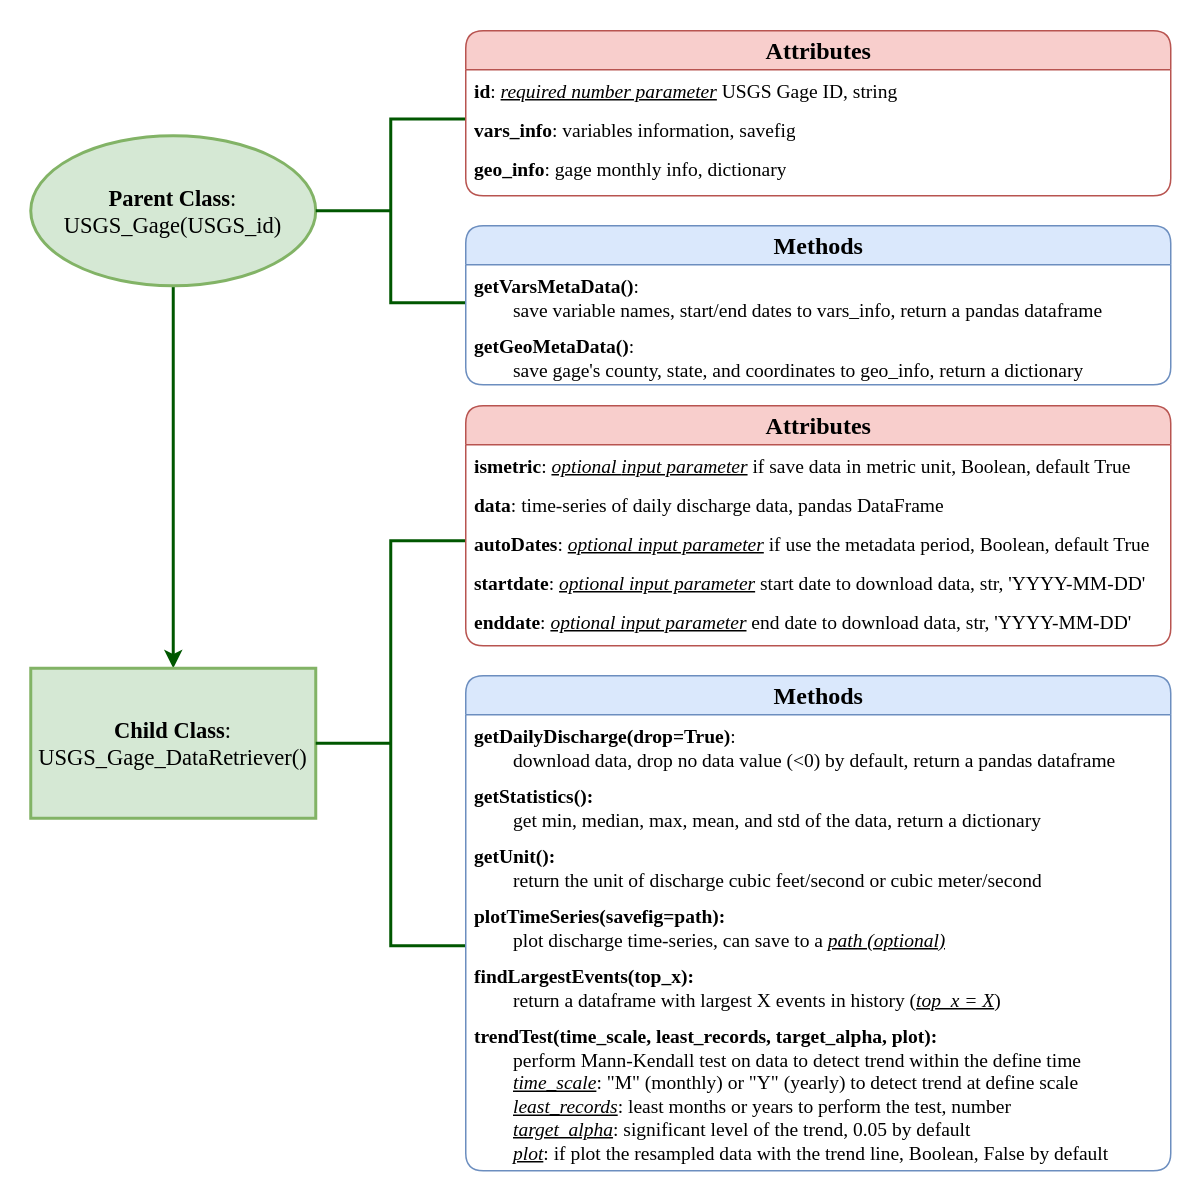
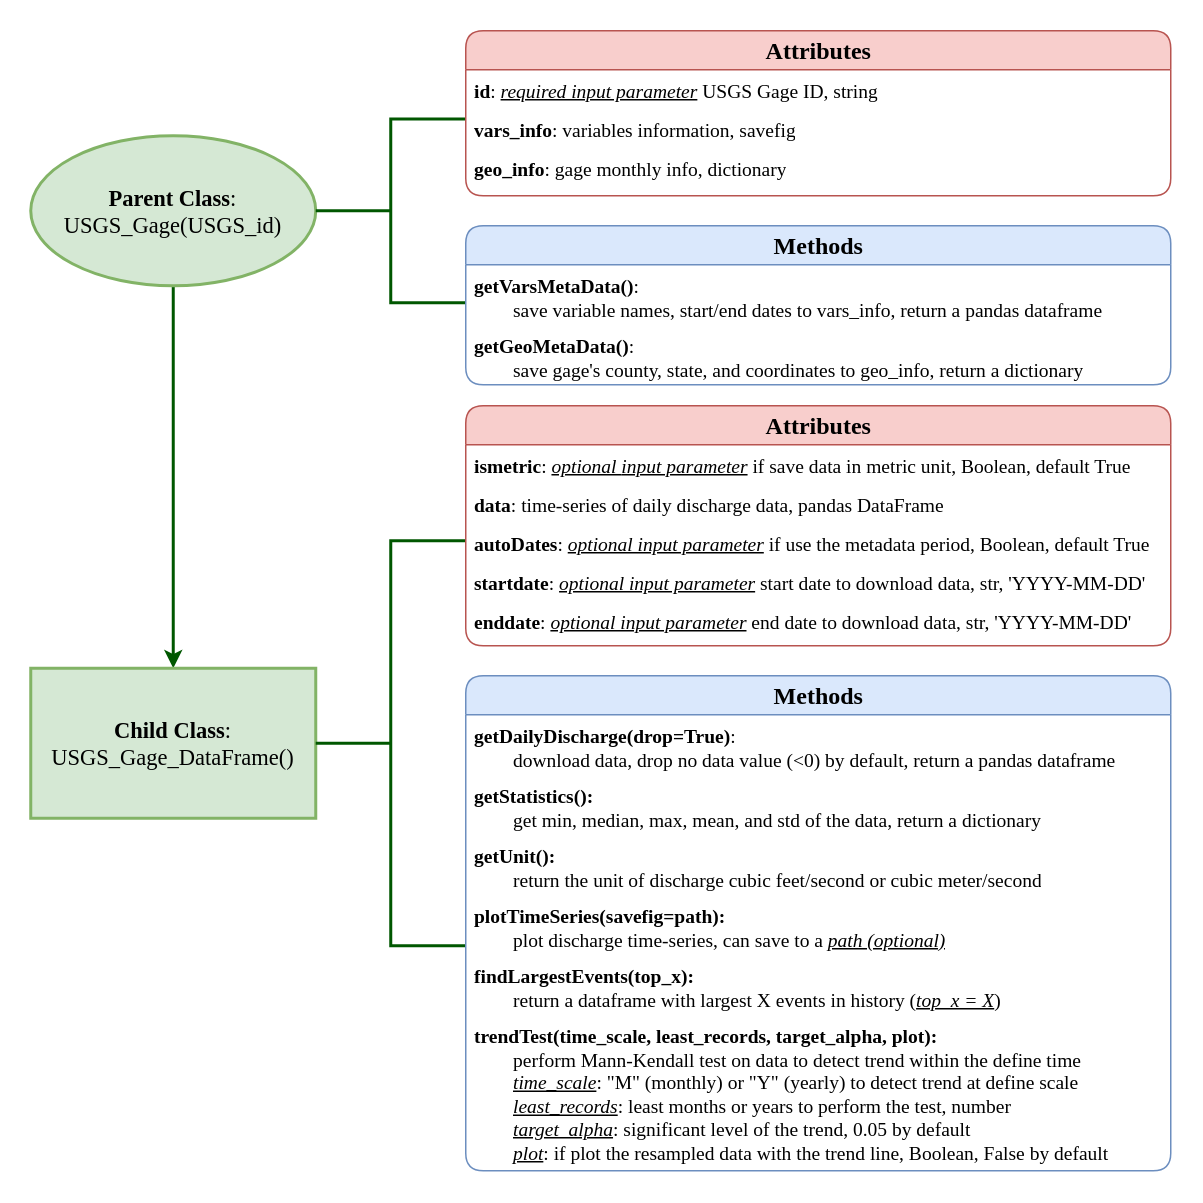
node "id: required number parameter USGS Gage ID, string": label "id: required number parameter USGS Gage ID, string" -> "id: required input parameter USGS Gage ID, string"
node "Child Class: USGS_Gage_DataRetriever()": label "Child Class: USGS_Gage_DataRetriever()" -> "Child Class: USGS_Gage_DataFrame()"
